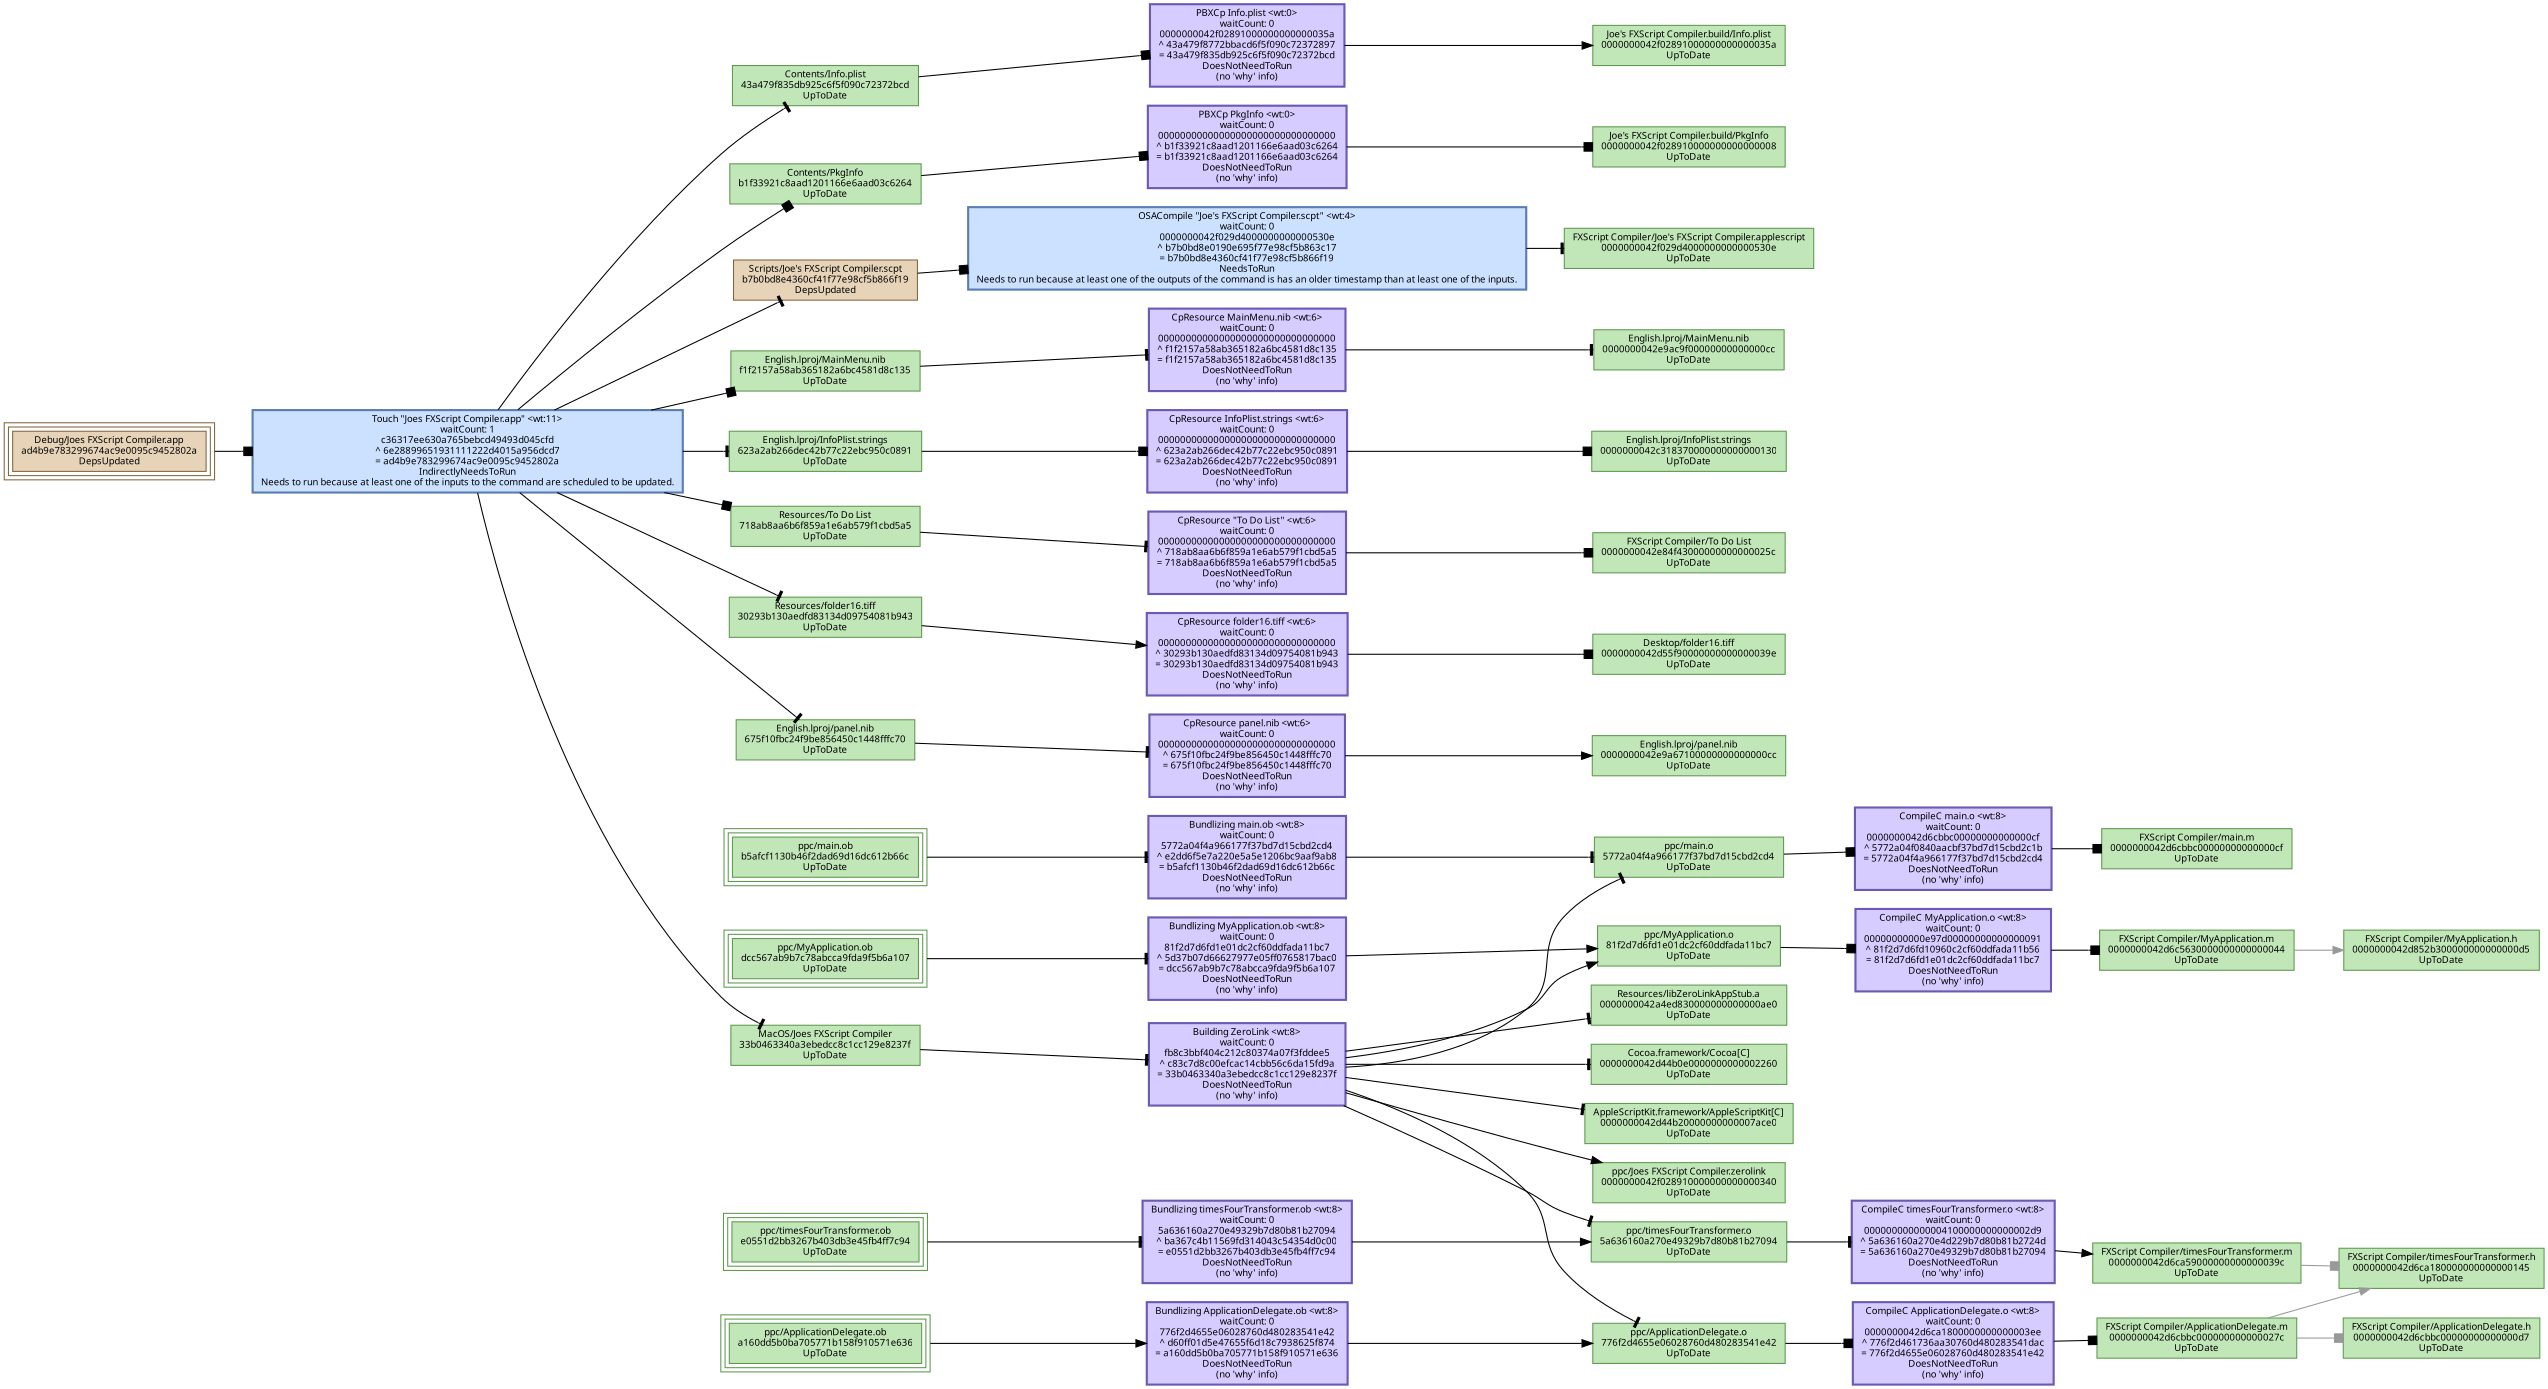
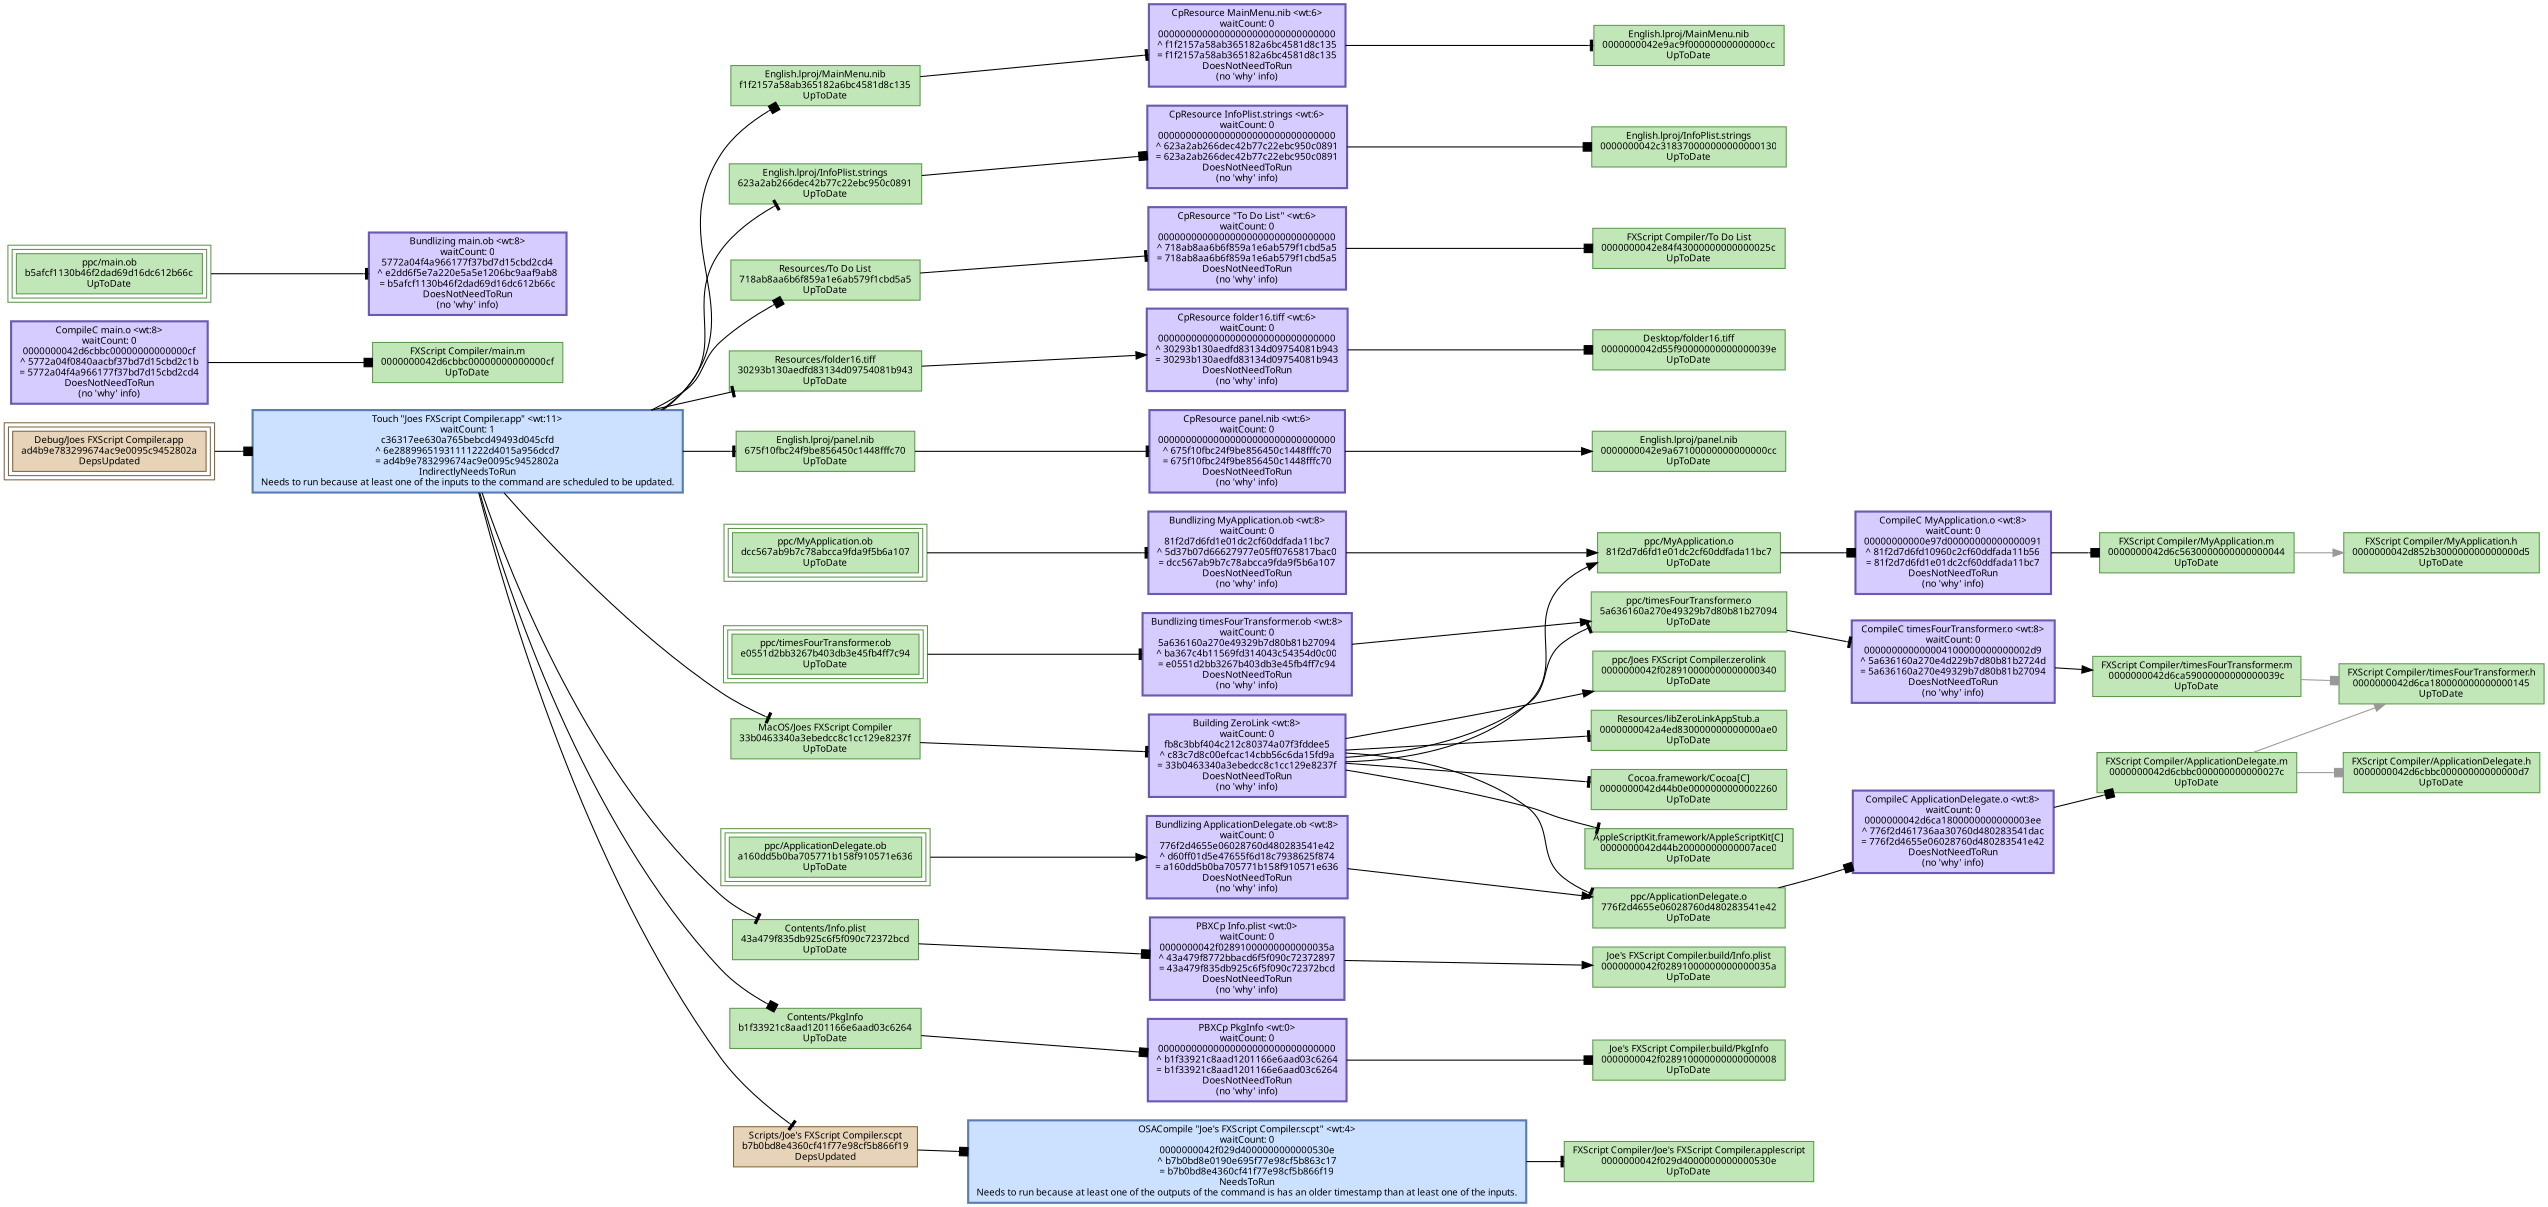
node "ppc/main.o 5772a04f4a966177f37bd7d15cbd2cd4 UpToDate": removed
